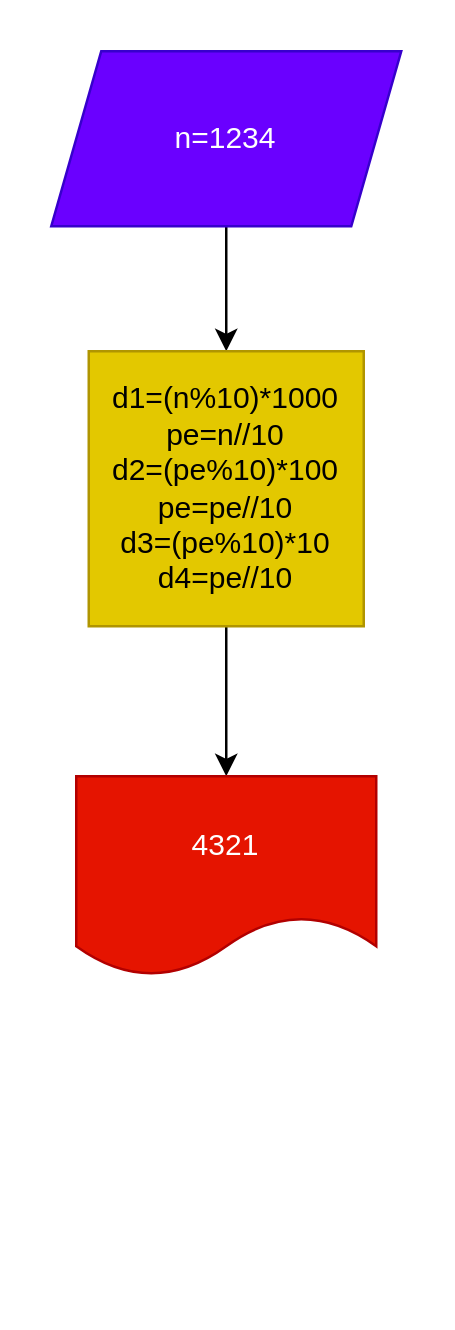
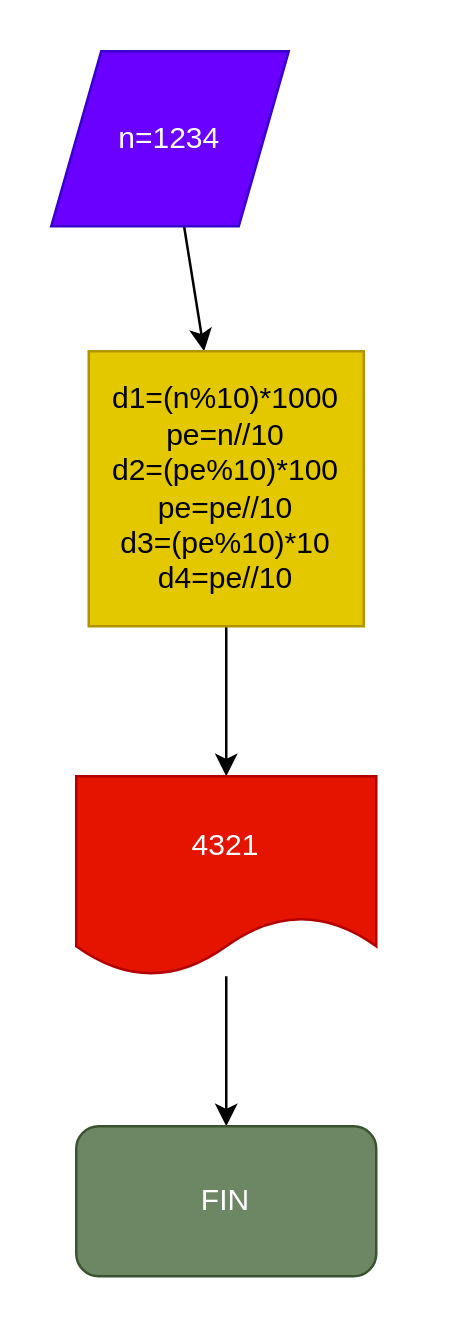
node "n=1234": size 350x175 -> 238x175
edge "4321" -> "FIN": added
node "FIN": added
